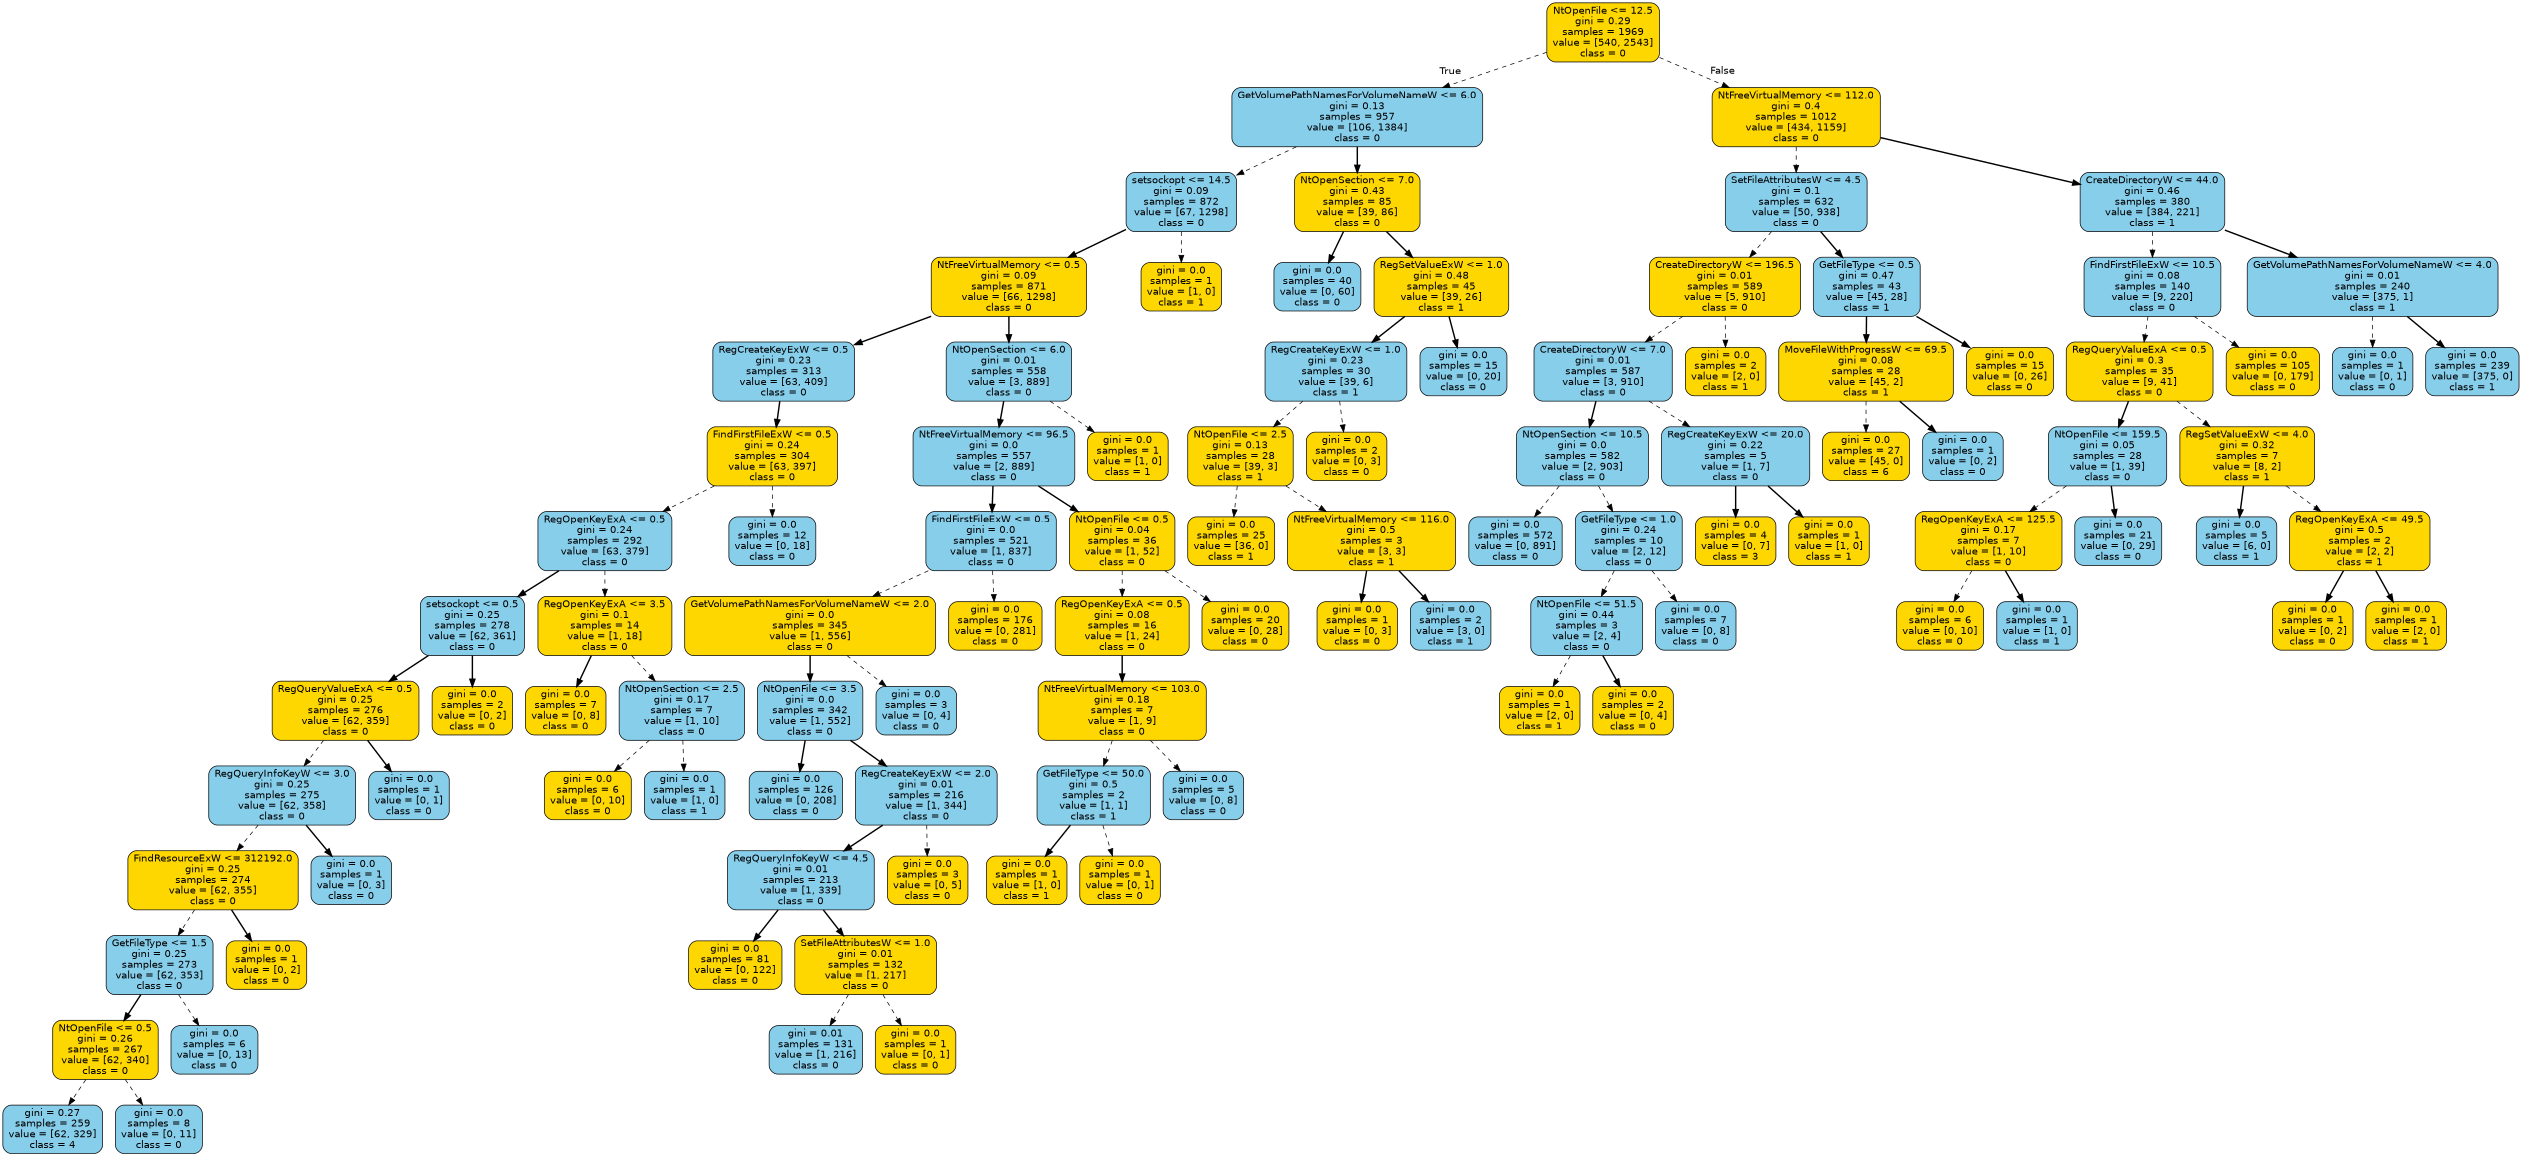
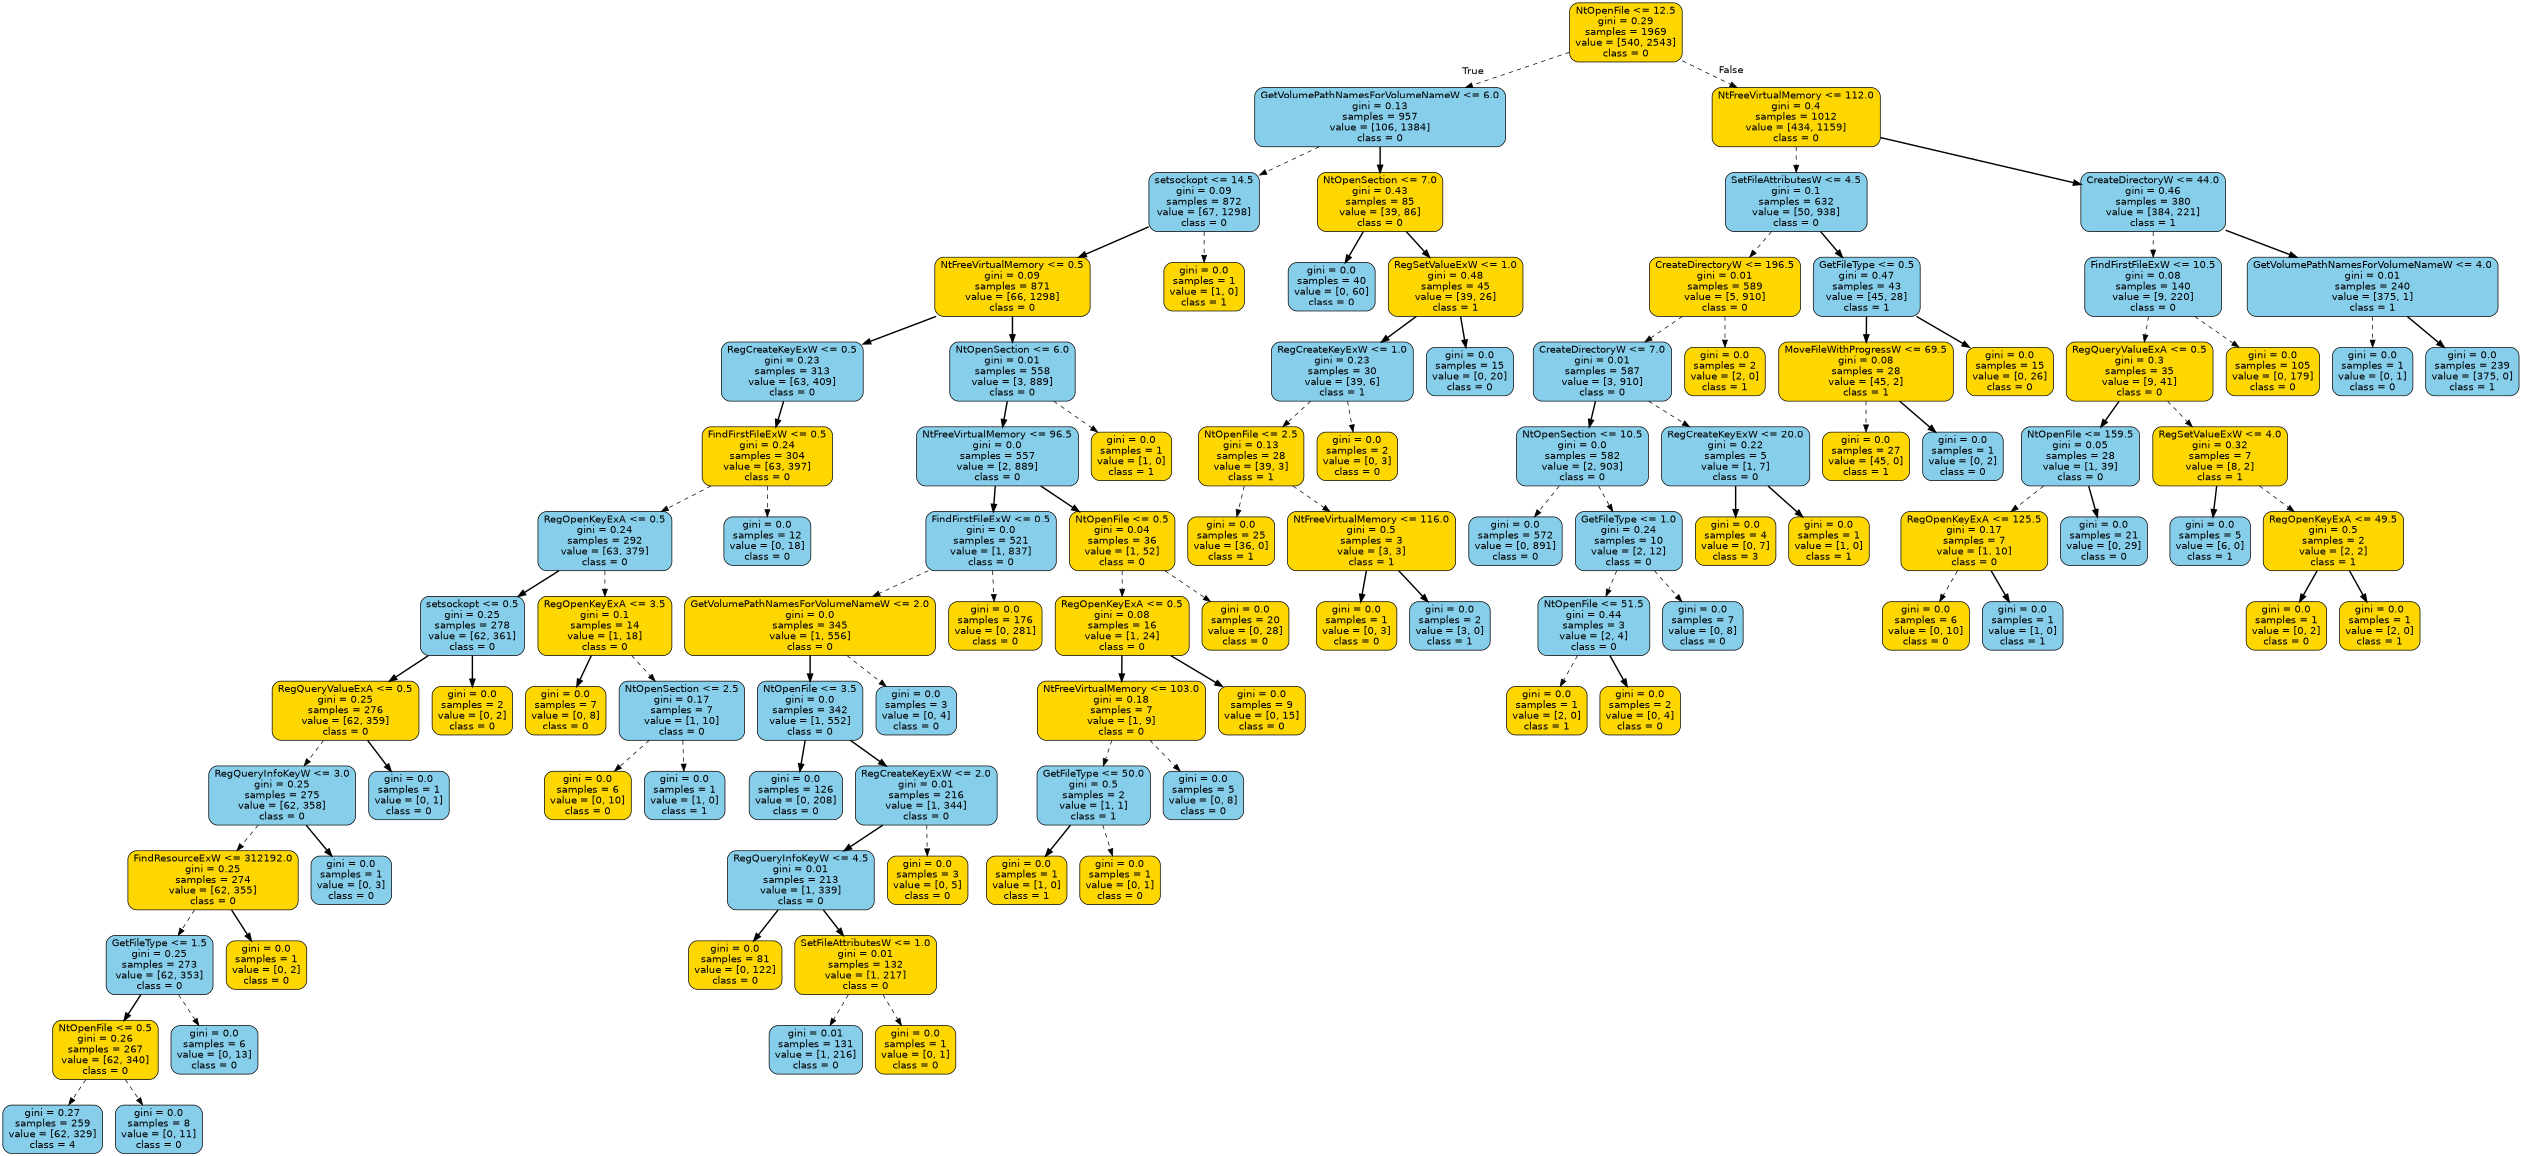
node "gini = 0.0 samples = 27 value = [45, 0] class = 6": label "gini = 0.0 samples = 27 value = [45, 0] class = 6" -> "gini = 0.0 samples = 27 value = [45, 0] class = 1"
node "gini = 0.0 samples = 9 value = [0, 15] class = 0": added
